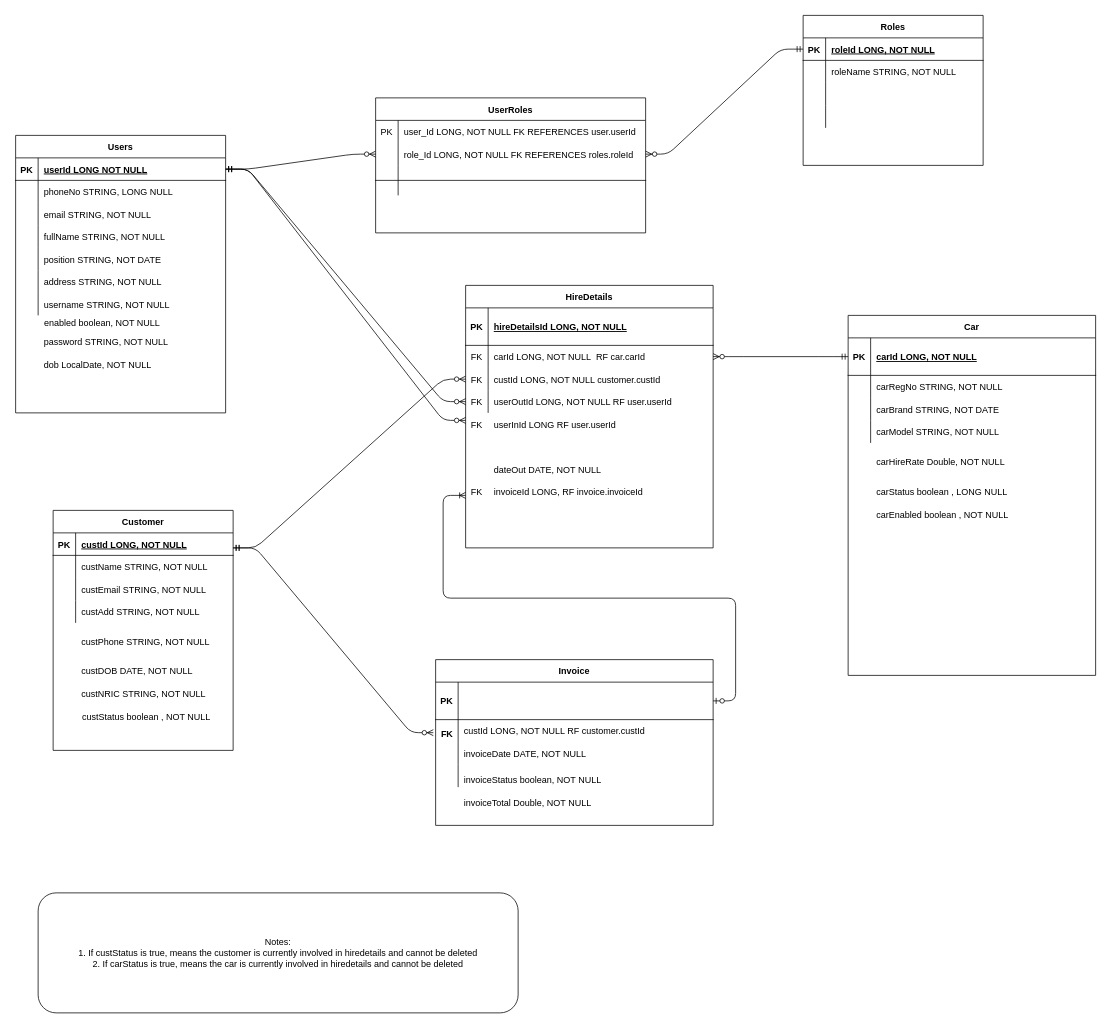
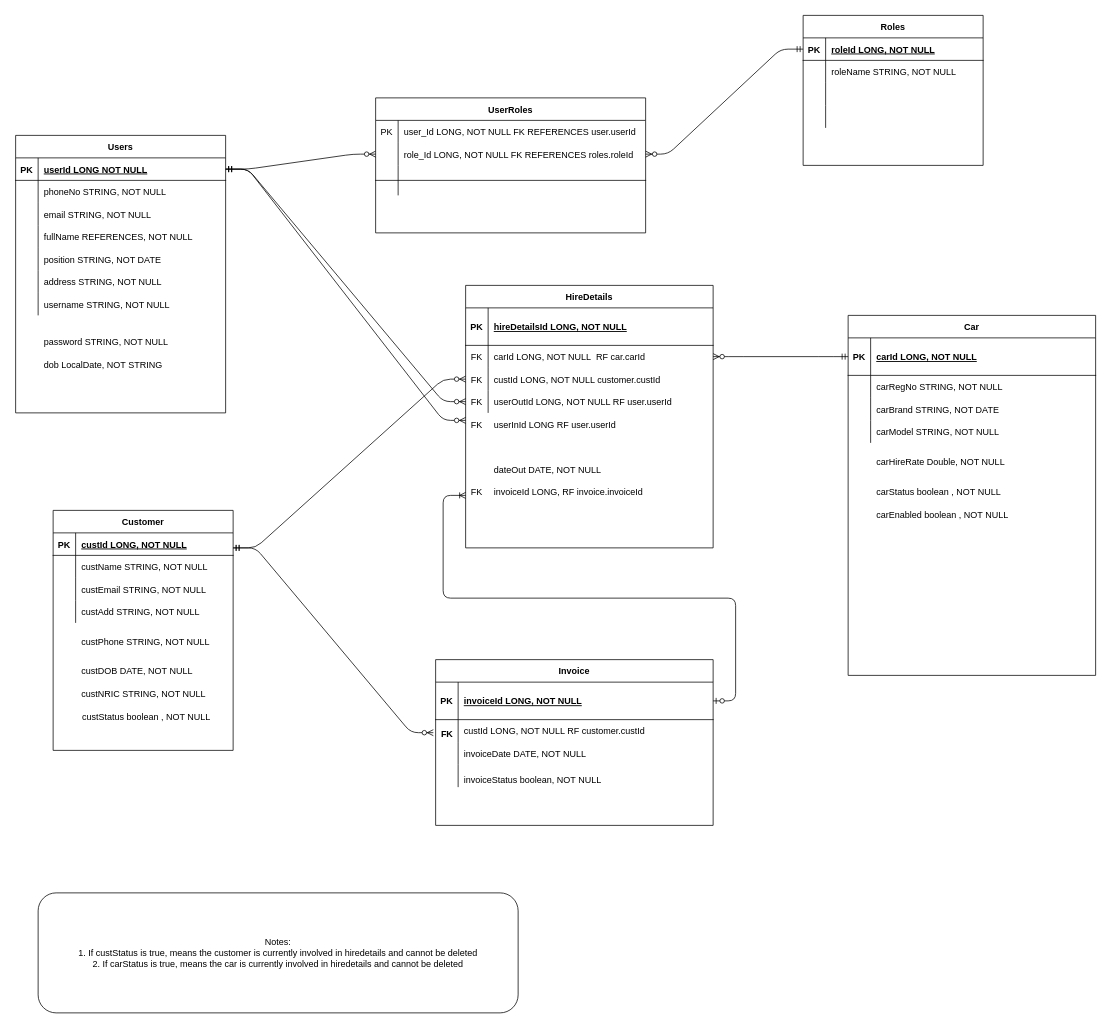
node "phoneNo STRING, LONG NULL": label "phoneNo STRING, LONG NULL" -> "phoneNo STRING, NOT NULL"
node "fullName STRING, NOT NULL": label "fullName STRING, NOT NULL" -> "fullName REFERENCES, NOT NULL"
node "enabled boolean, NOT NULL": removed
node "dob LocalDate, NOT NULL": label "dob LocalDate, NOT NULL" -> "dob LocalDate, NOT STRING"
node "carStatus boolean , LONG NULL": label "carStatus boolean , LONG NULL" -> "carStatus boolean , NOT NULL"
node "invoiceId LONG, NOT NULL": added
node "invoiceTotal Double, NOT NULL": removed
